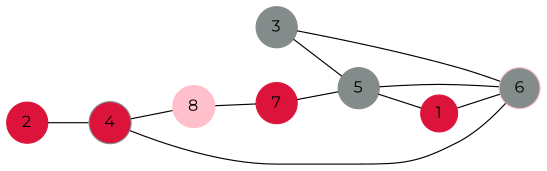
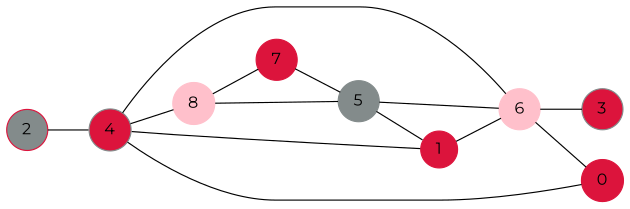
node "3": fillcolor azure4 -> crimson
edge "3" -- "5": now "8" -- "5"
node "6": fillcolor azure4 -> pink
node "2": fillcolor crimson -> azure4
edge "4" -- "1": added
node "0": added
